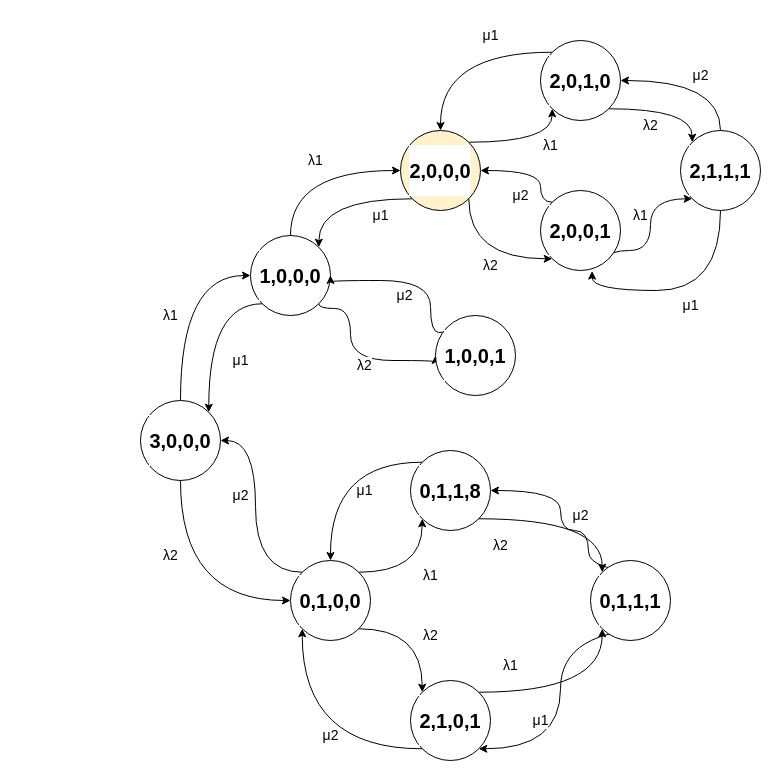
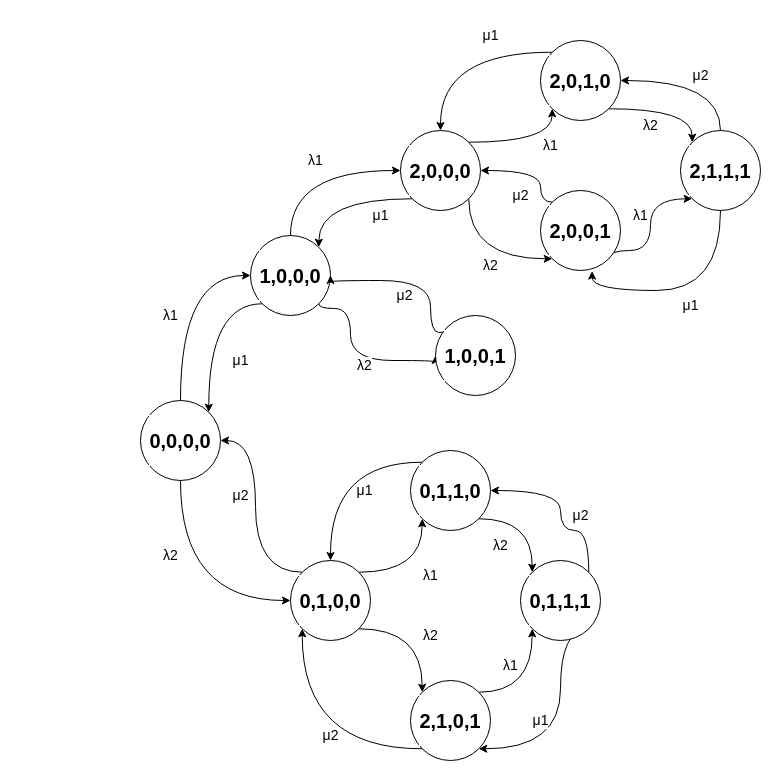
node "2,0,0,0": fillcolor #fff2cc -> #ffffff
node "3,0,0,0": label "3,0,0,0" -> "0,0,0,0"
node "0,1,1,8": label "0,1,1,8" -> "0,1,1,0"
node "0,1,1,1": moved (631, 601) -> (561, 601)
